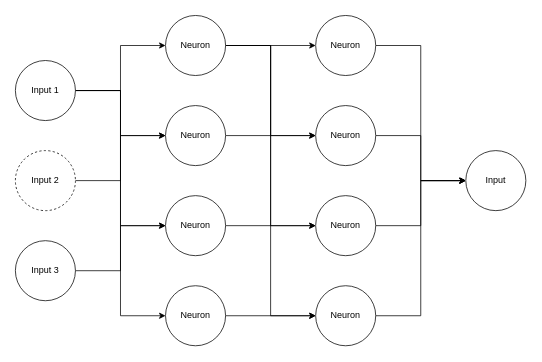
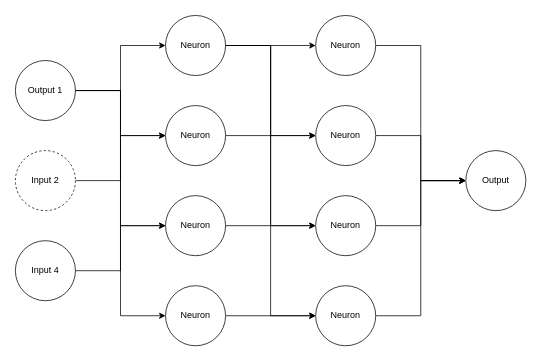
node "Input 1": label "Input 1" -> "Output 1"
node "Input": label "Input" -> "Output"
node "Input 3": label "Input 3" -> "Input 4"
